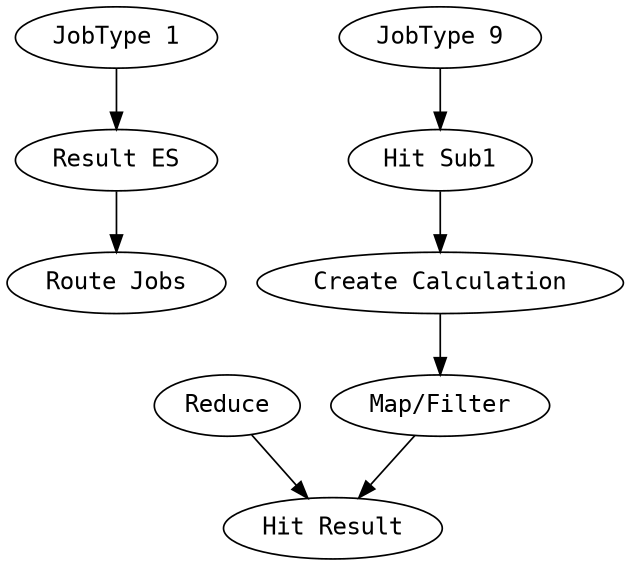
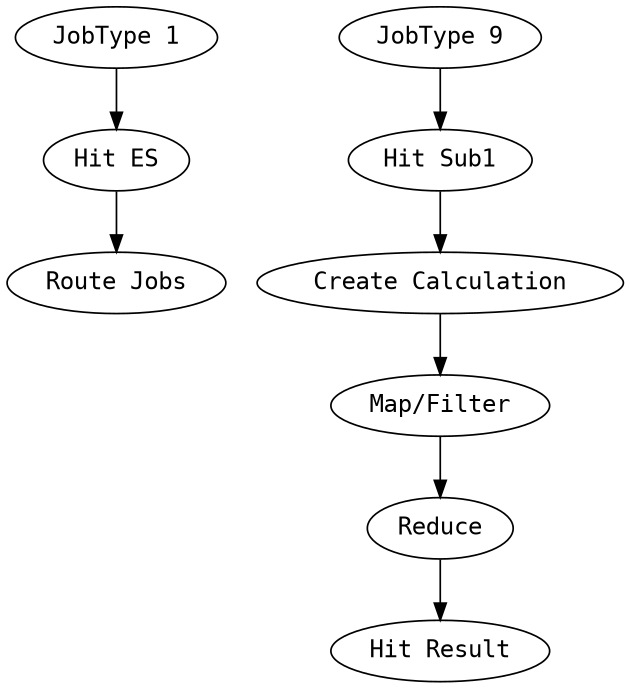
node "Result ES": label "Result ES" -> "Hit ES"
edge "Map/Filter" -> "Hit Result": now "Map/Filter" -> "Reduce"
